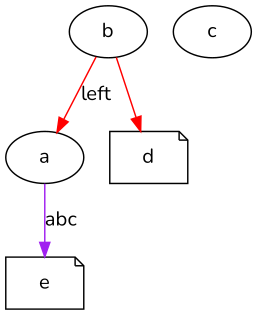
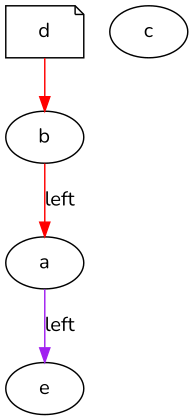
edge "b" -> "d": reversed
edge "a" -> "e": label "abc" -> "left"
node "e": shape note -> ellipse
